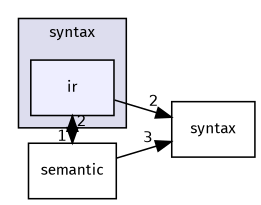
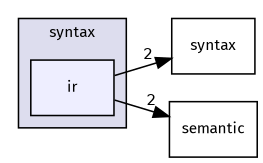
edge "semantic" -> "ir": removed
edge "semantic" -> "syntax": removed
